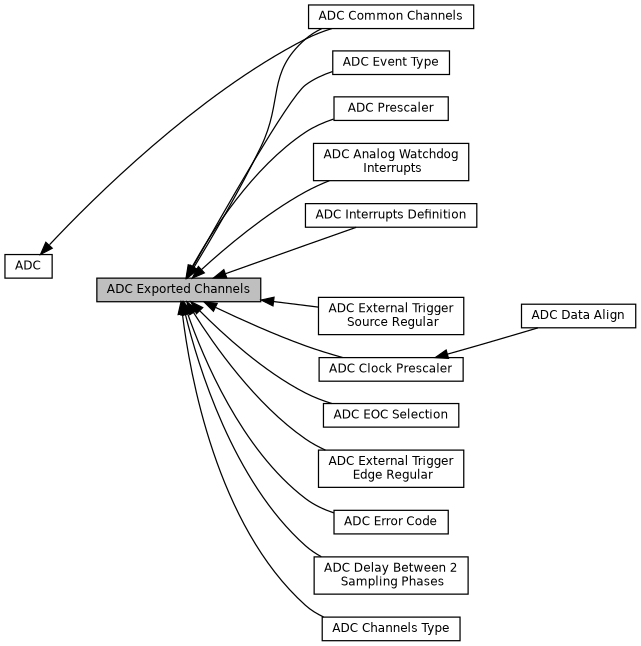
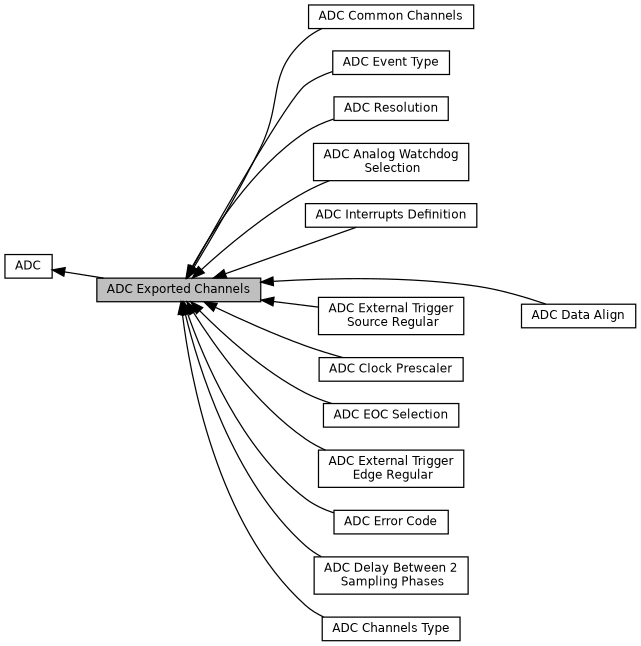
node "ADC Prescaler": label "ADC Prescaler" -> "ADC Resolution"
edge "ADC Common Channels" -> "ADC": now "ADC Exported Channels" -> "ADC"
node "ADC Analog Watchdog Interrupts": label "ADC Analog Watchdog Interrupts" -> "ADC Analog Watchdog Selection"
edge "ADC Data Align" -> "ADC Clock Prescaler": now "ADC Data Align" -> "ADC Exported Channels"
